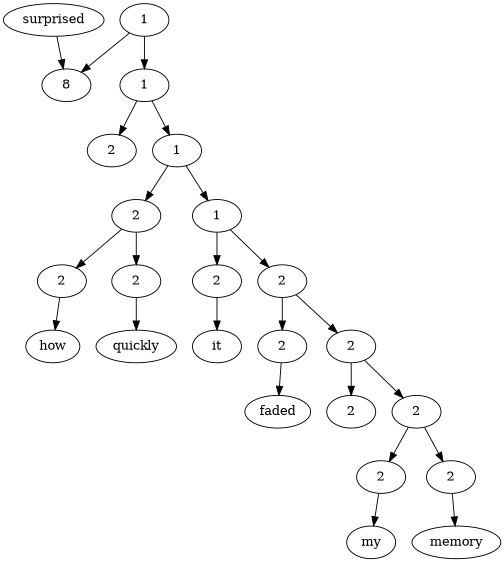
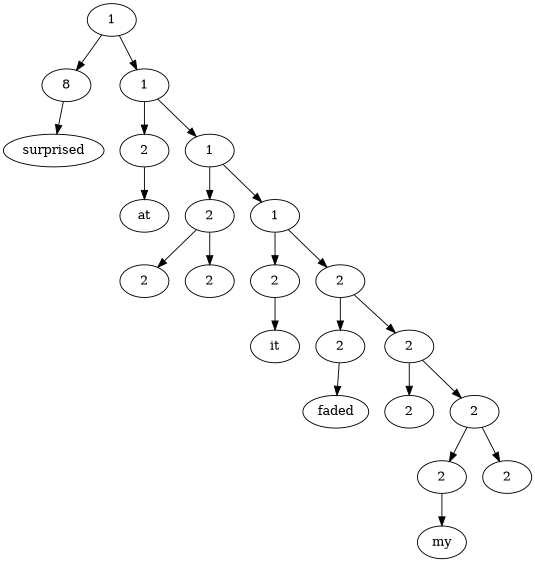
edge "surprised" -> "8": reversed
node "at": added
node "how": removed
node "quickly": removed
node "memory": removed
